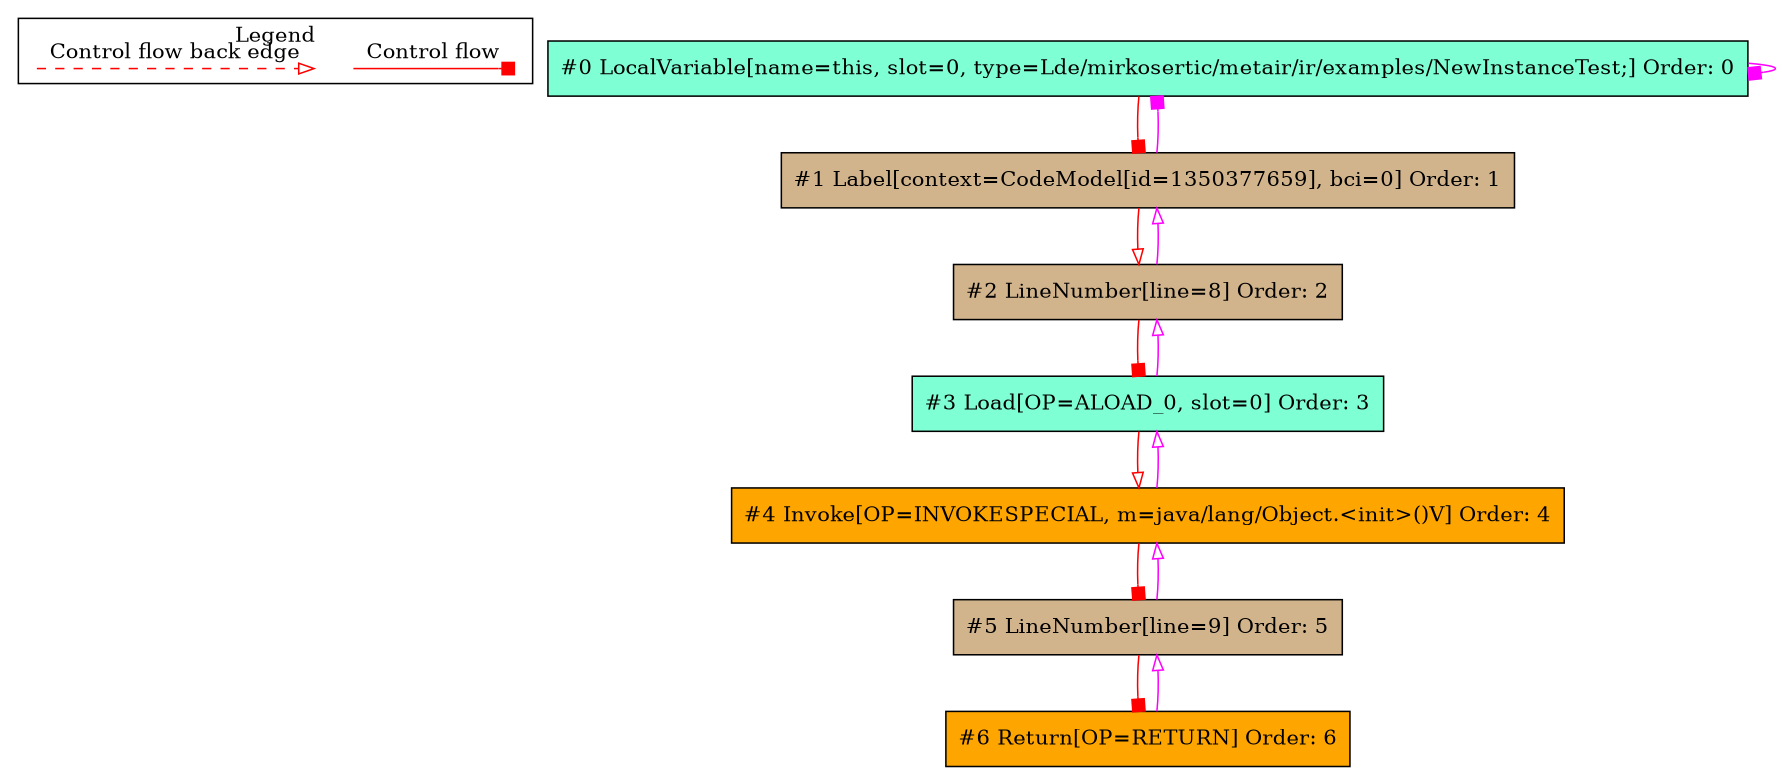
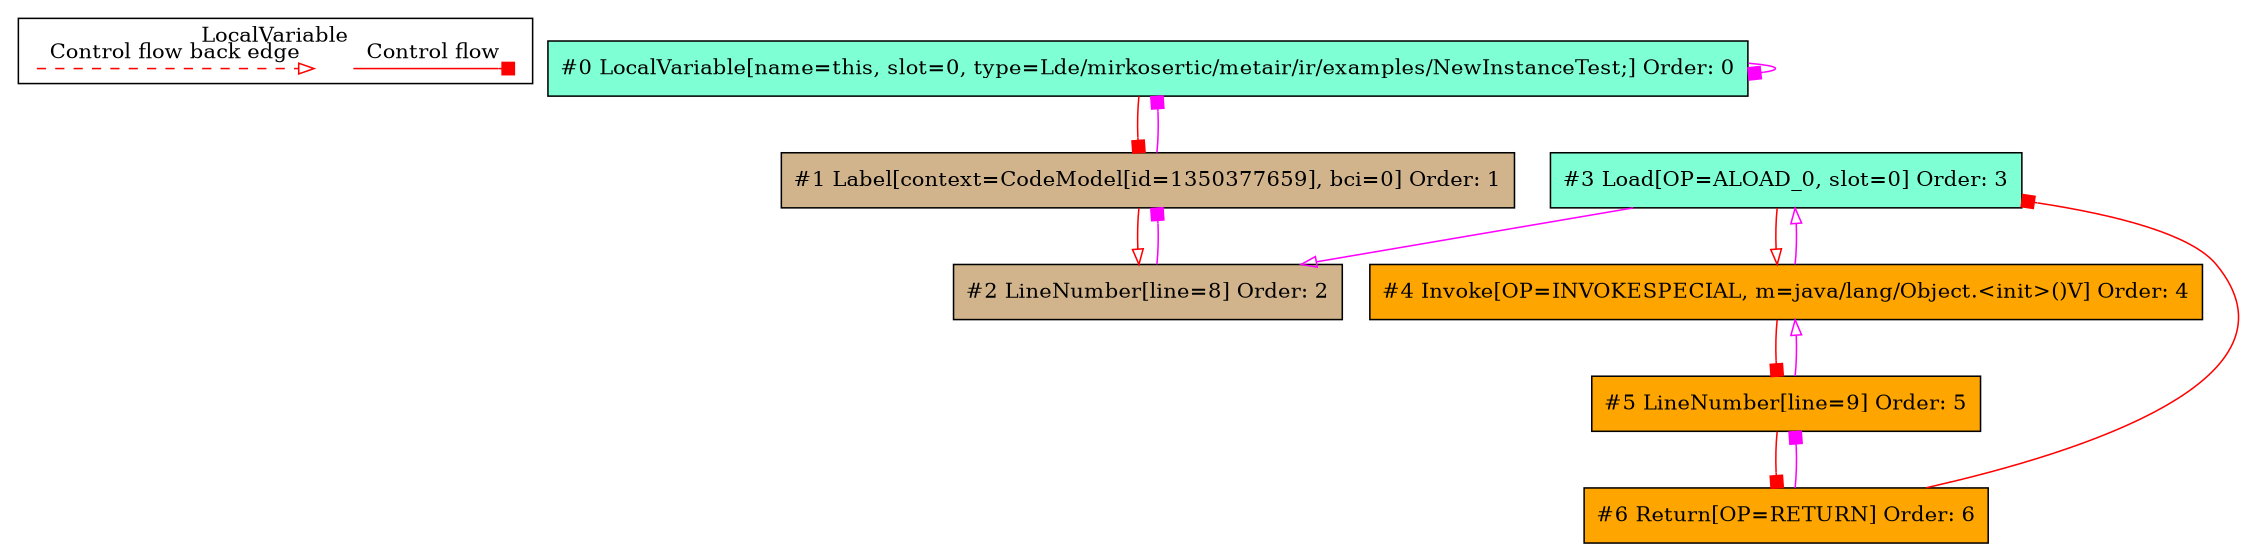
cluster "Legend": label "Legend" -> "LocalVariable"
edge "#2 LineNumber[line=8] Order: 2" -> "#1 Label[context=CodeModel[id=1350377659], bci=0] Order: 1": arrowhead onormal -> box
edge "#2 LineNumber[line=8] Order: 2" -> "#3 Load[OP=ALOAD_0, slot=0] Order: 3": now "#6 Return[OP=RETURN] Order: 6" -> "#3 Load[OP=ALOAD_0, slot=0] Order: 3"
node "#5 LineNumber[line=9] Order: 5": fillcolor tan -> orange
edge "#6 Return[OP=RETURN] Order: 6" -> "#5 LineNumber[line=9] Order: 5": arrowhead onormal -> box
